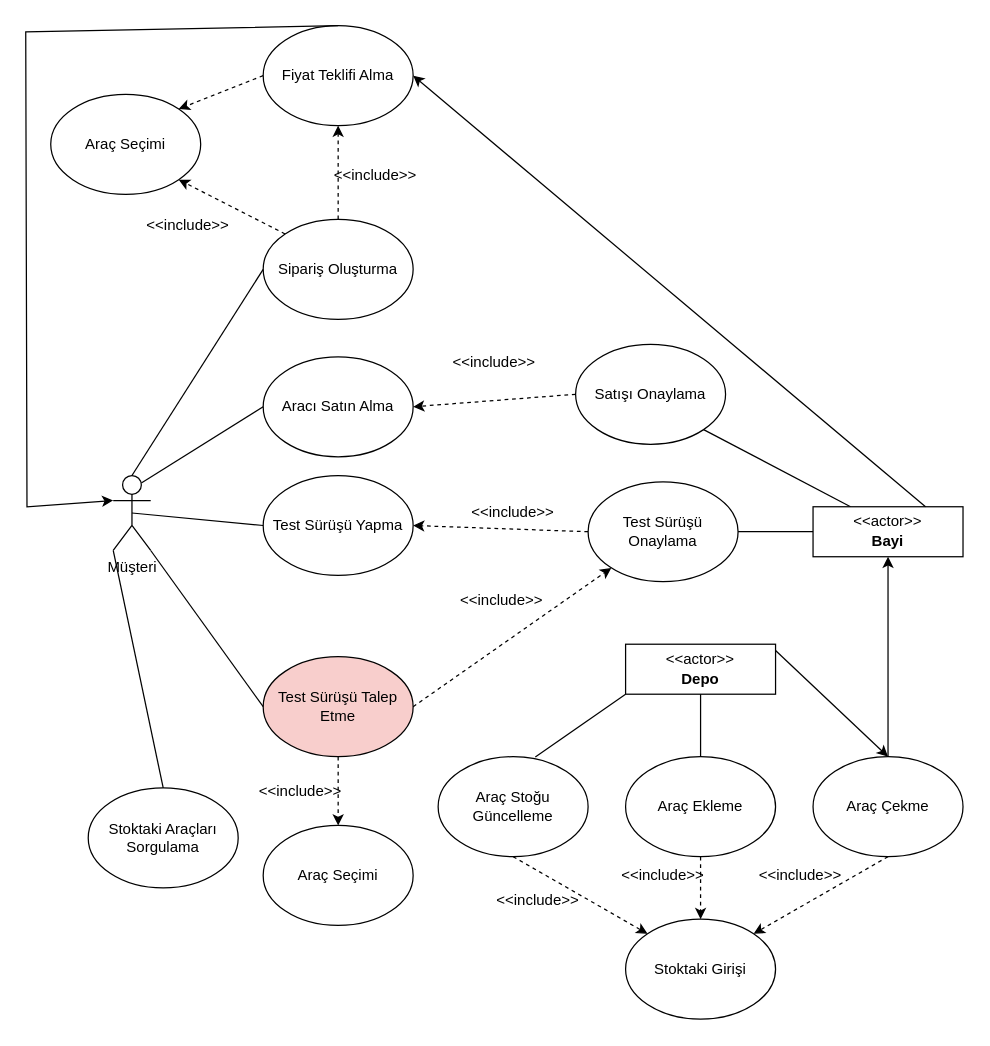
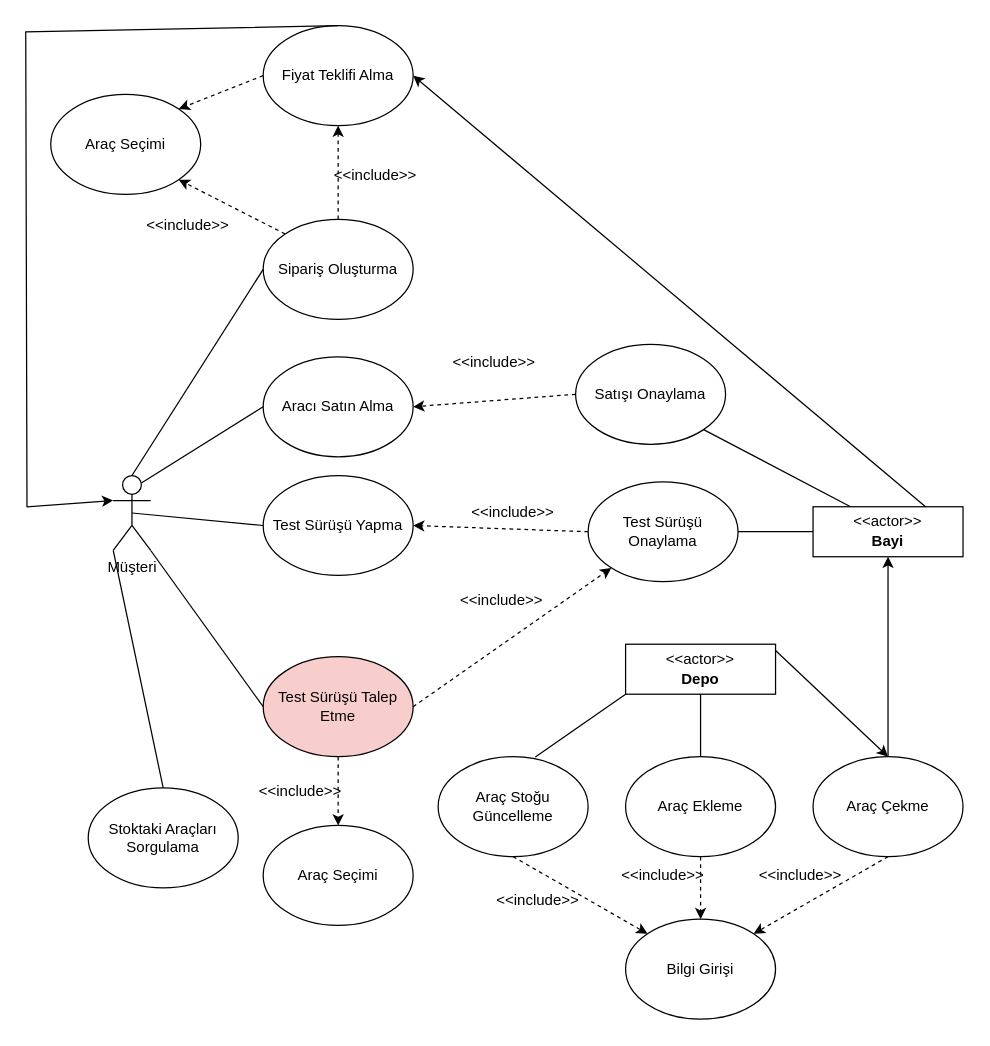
node "Stoktaki Girişi": label "Stoktaki Girişi" -> "Bilgi Girişi"
